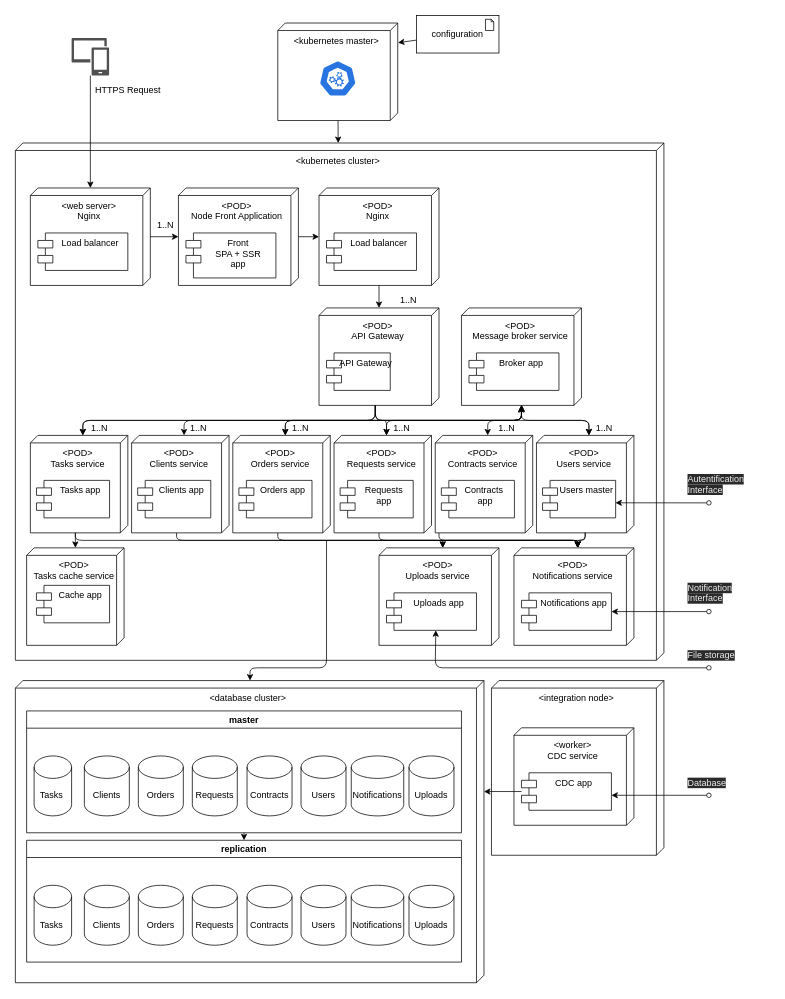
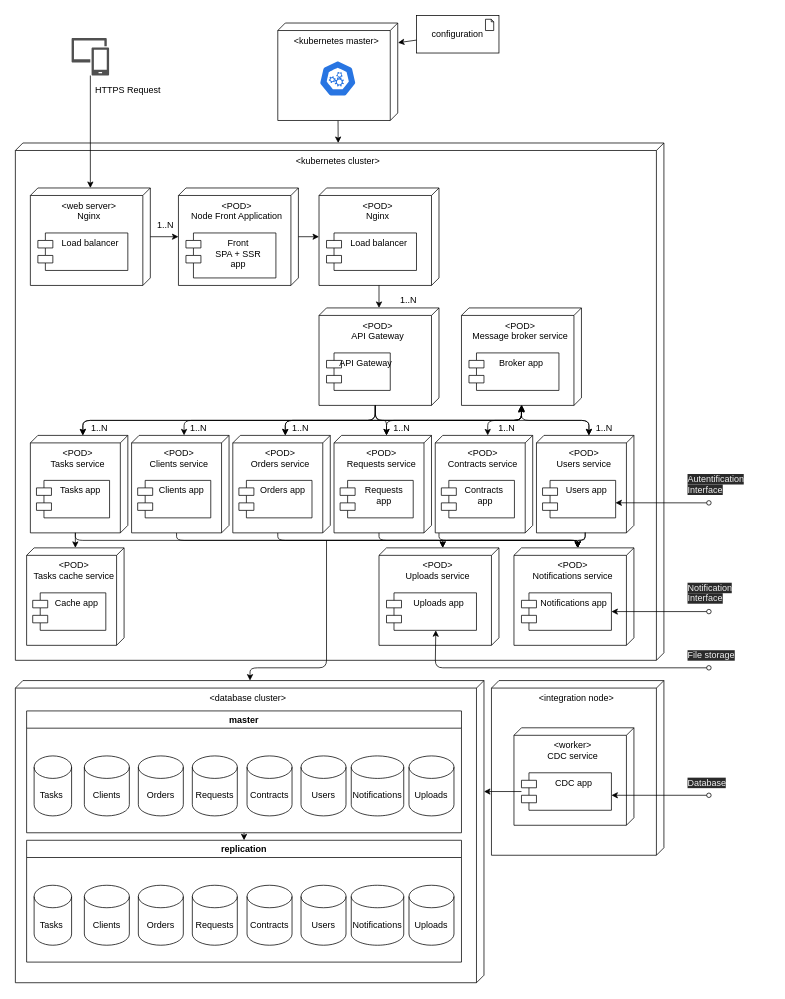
node "Users master": label "Users master" -> "Users app"
node "Cache app": moved (73, 604) -> (69, 612)
